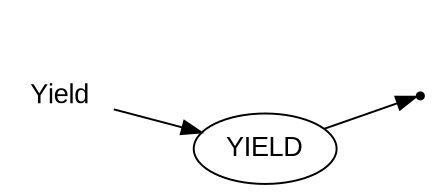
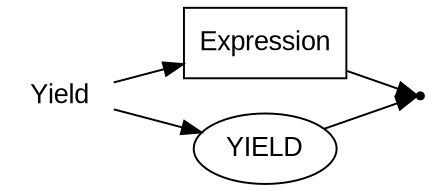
node "Expression": added
